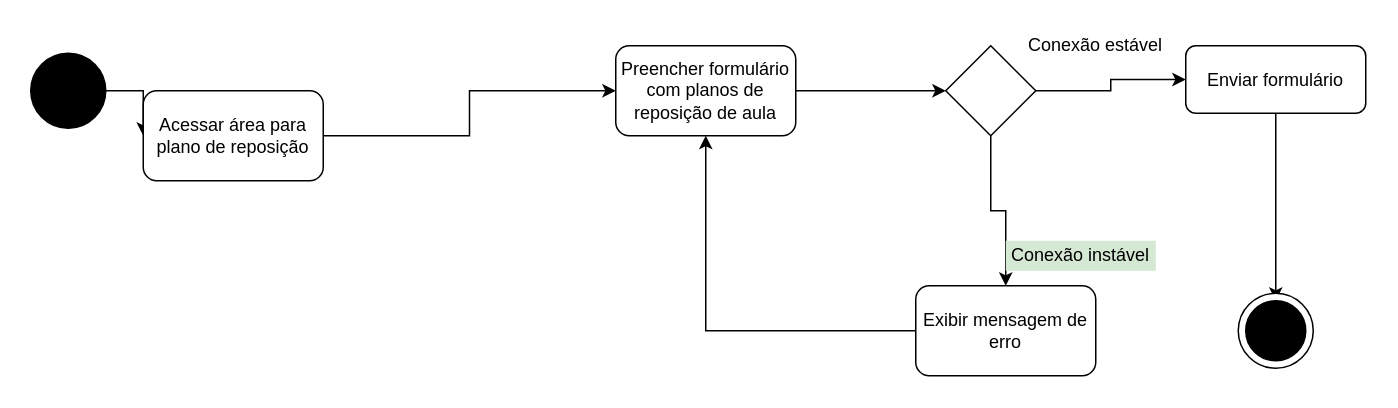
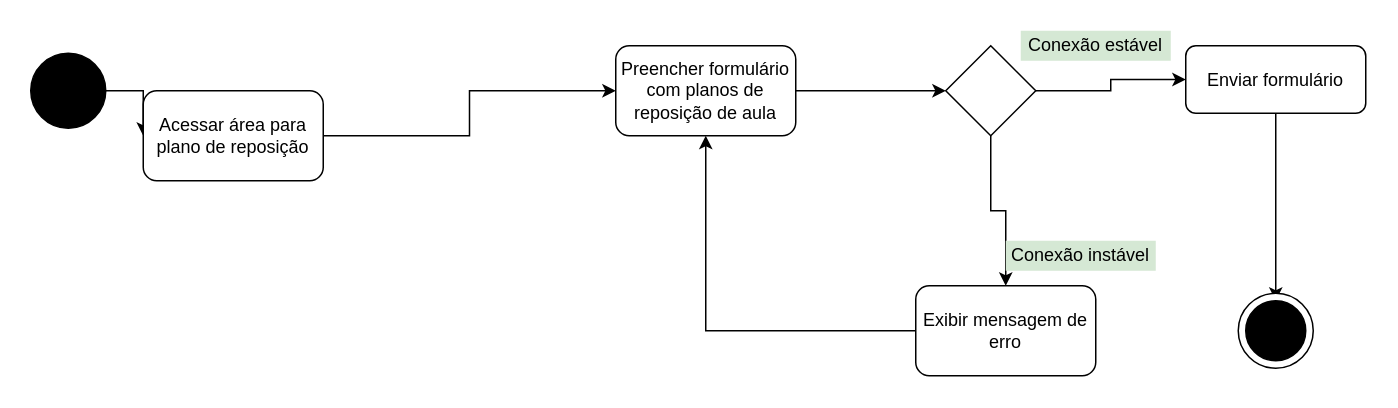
node "Conexão estável": fillcolor #ffffff -> #d5e8d4
